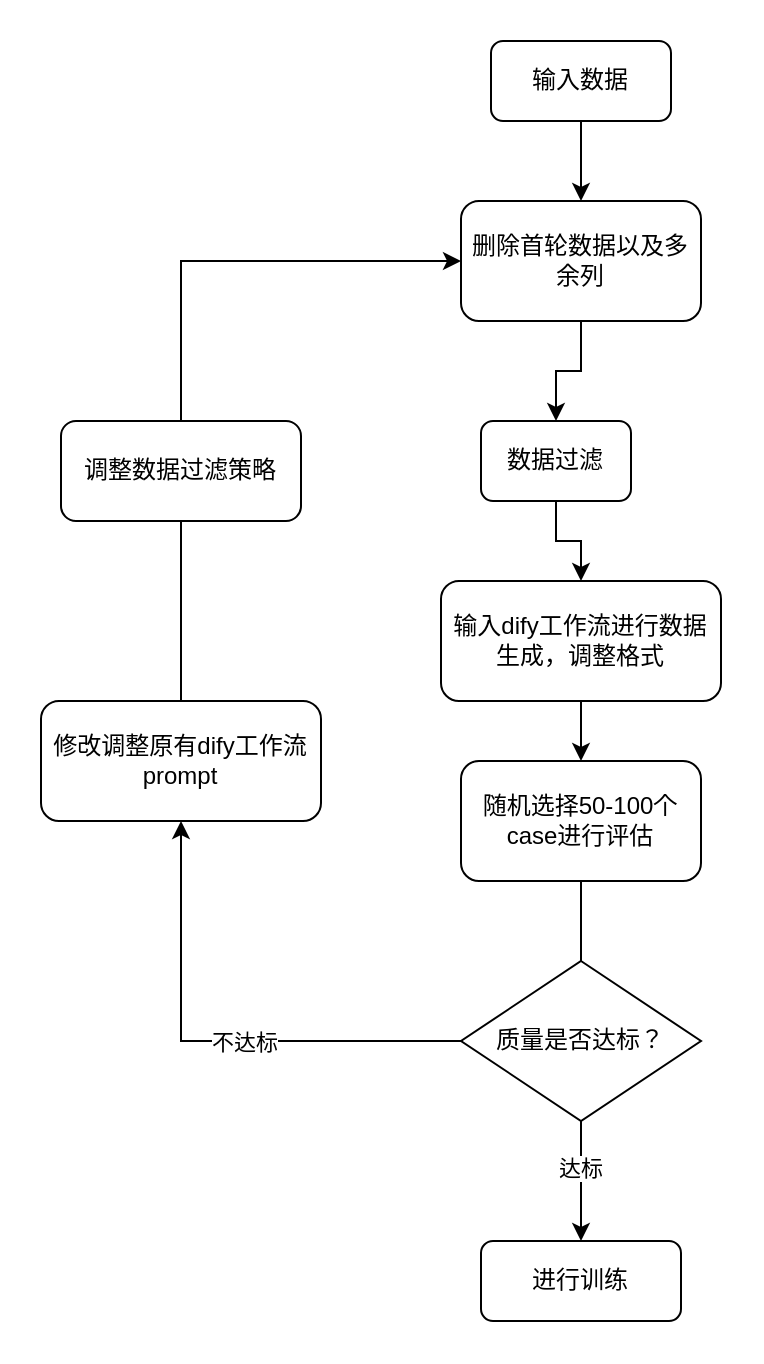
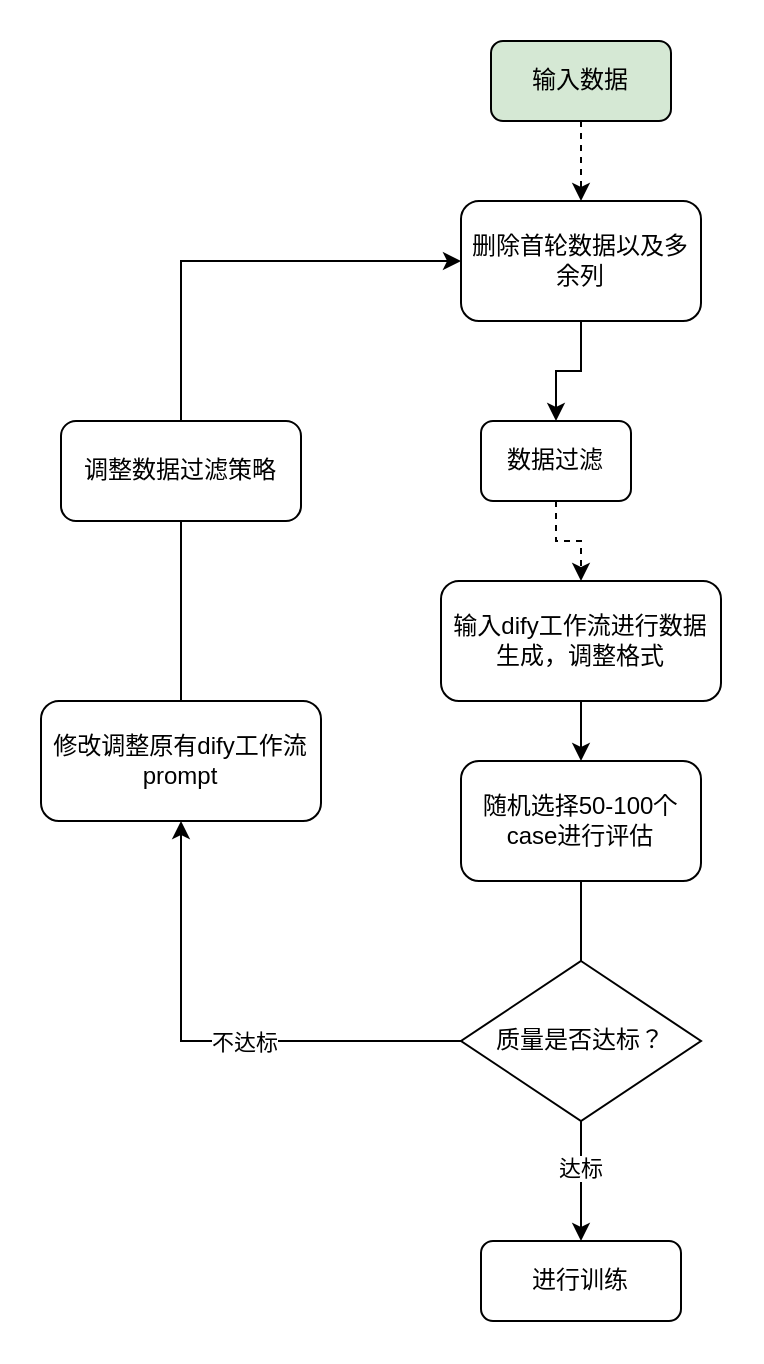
node "输入数据": fillcolor #ffffff -> #d5e8d4
edge "输入数据" -> "删除首轮数据以及多余列": style solid -> dashed
edge "数据过滤" -> "输入dify工作流进行数据生成，调整格式": style solid -> dashed
